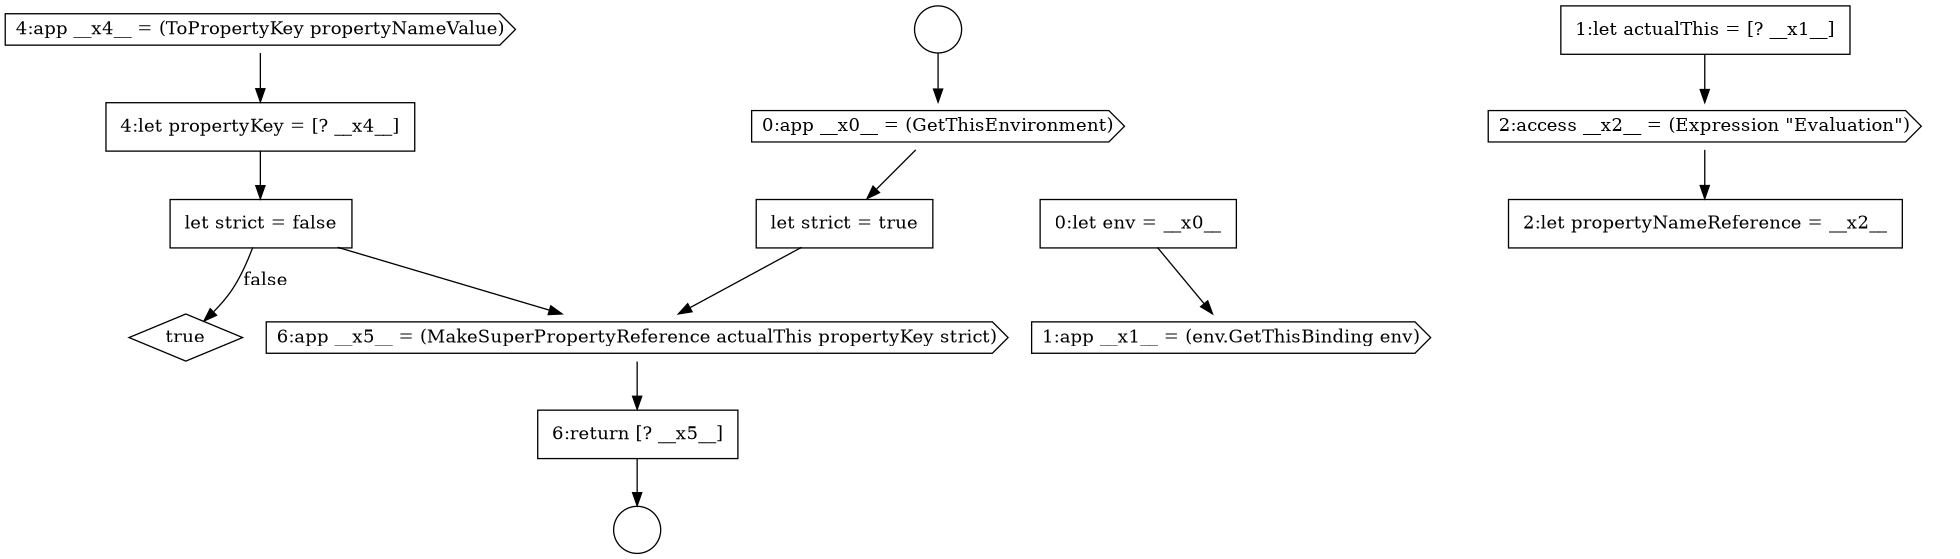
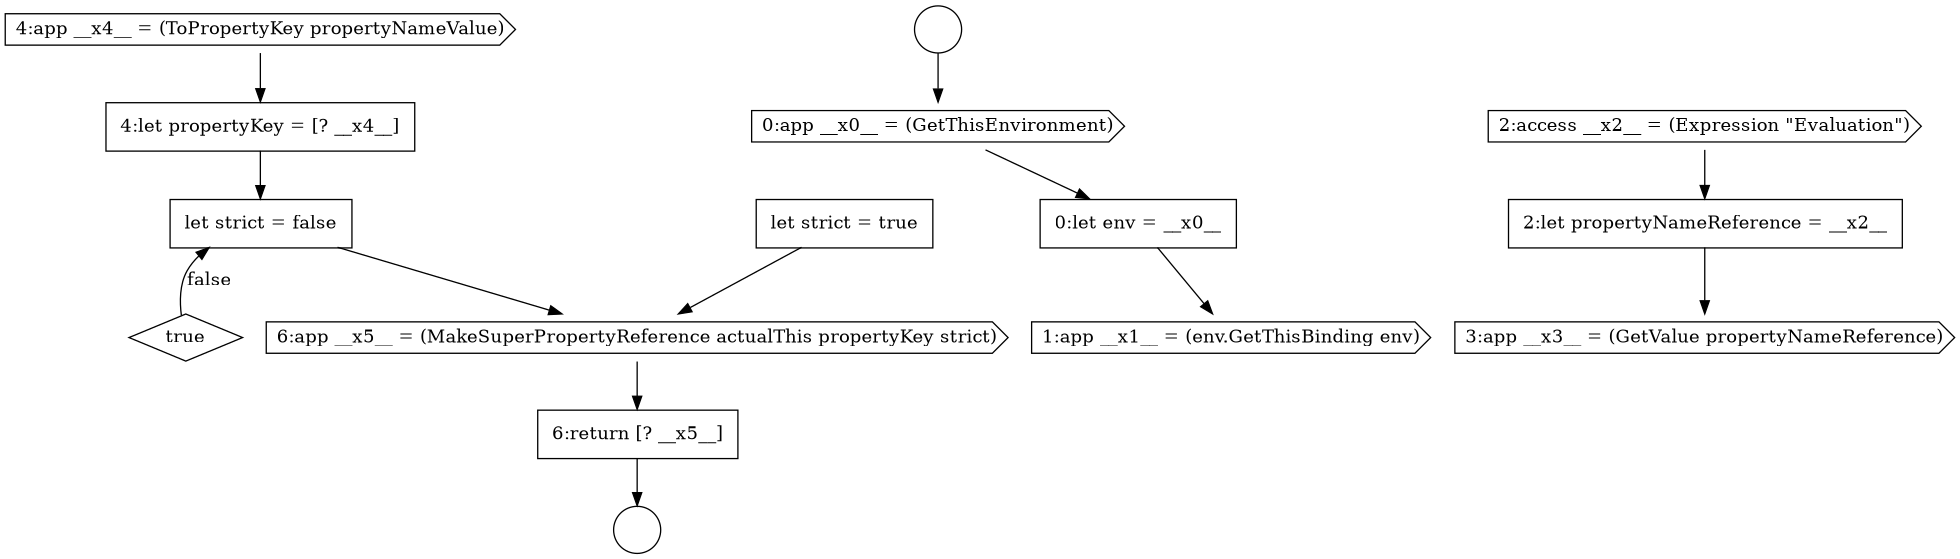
node "1:let actualThis = [? __x1__]": removed
edge "0:app __x0__ = (GetThisEnvironment)" -> "let strict = true": now "0:app __x0__ = (GetThisEnvironment)" -> "0:let env = __x0__"
edge "let strict = false" -> "true": reversed
node "3:app __x3__ = (GetValue propertyNameReference)": added
